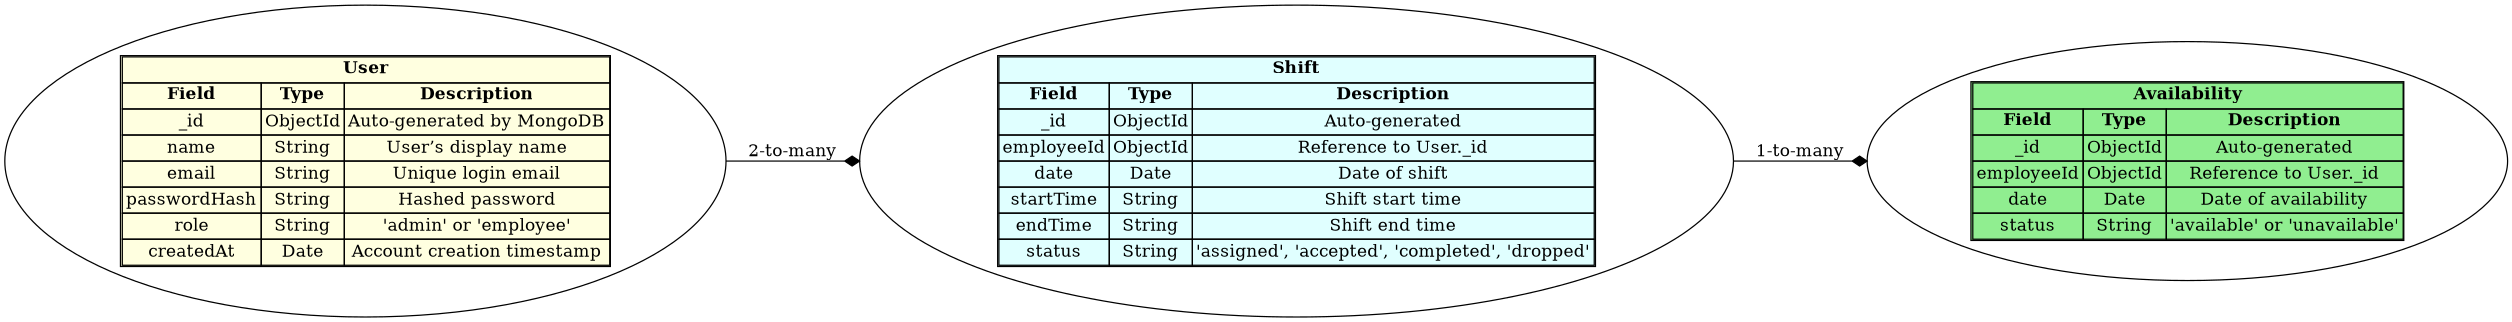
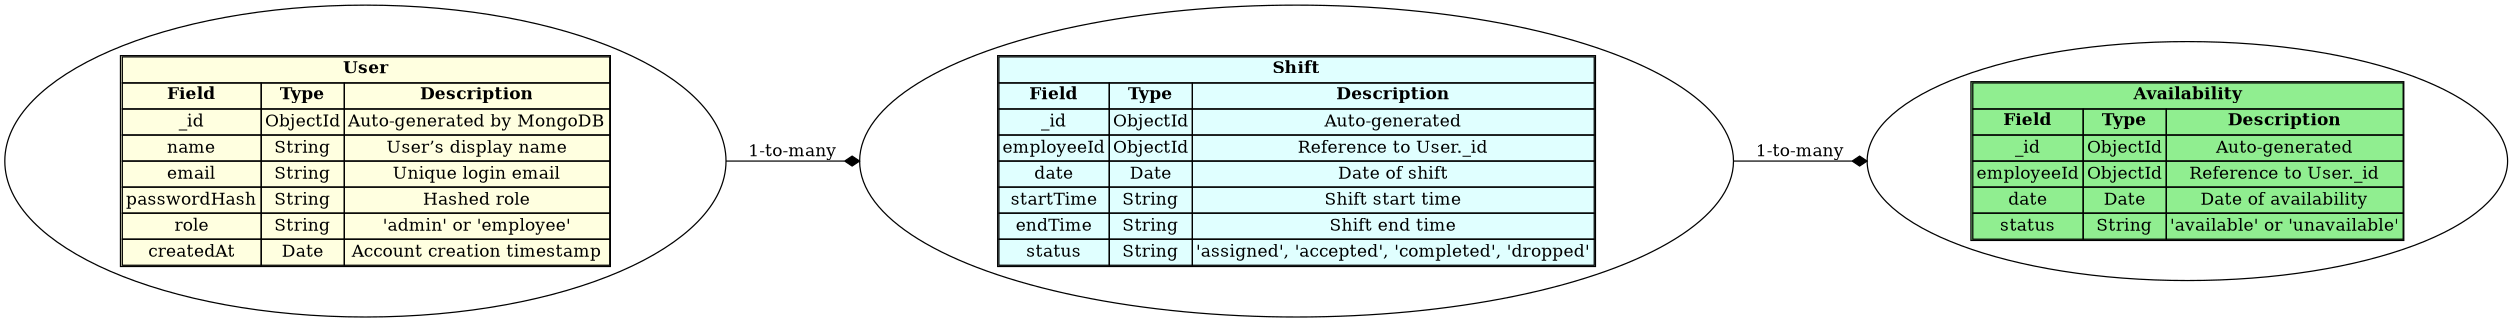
edge "User" -> "Shift": label "2-to-many" -> "1-to-many"
node "User": text "Hashed password" -> "Hashed role"
